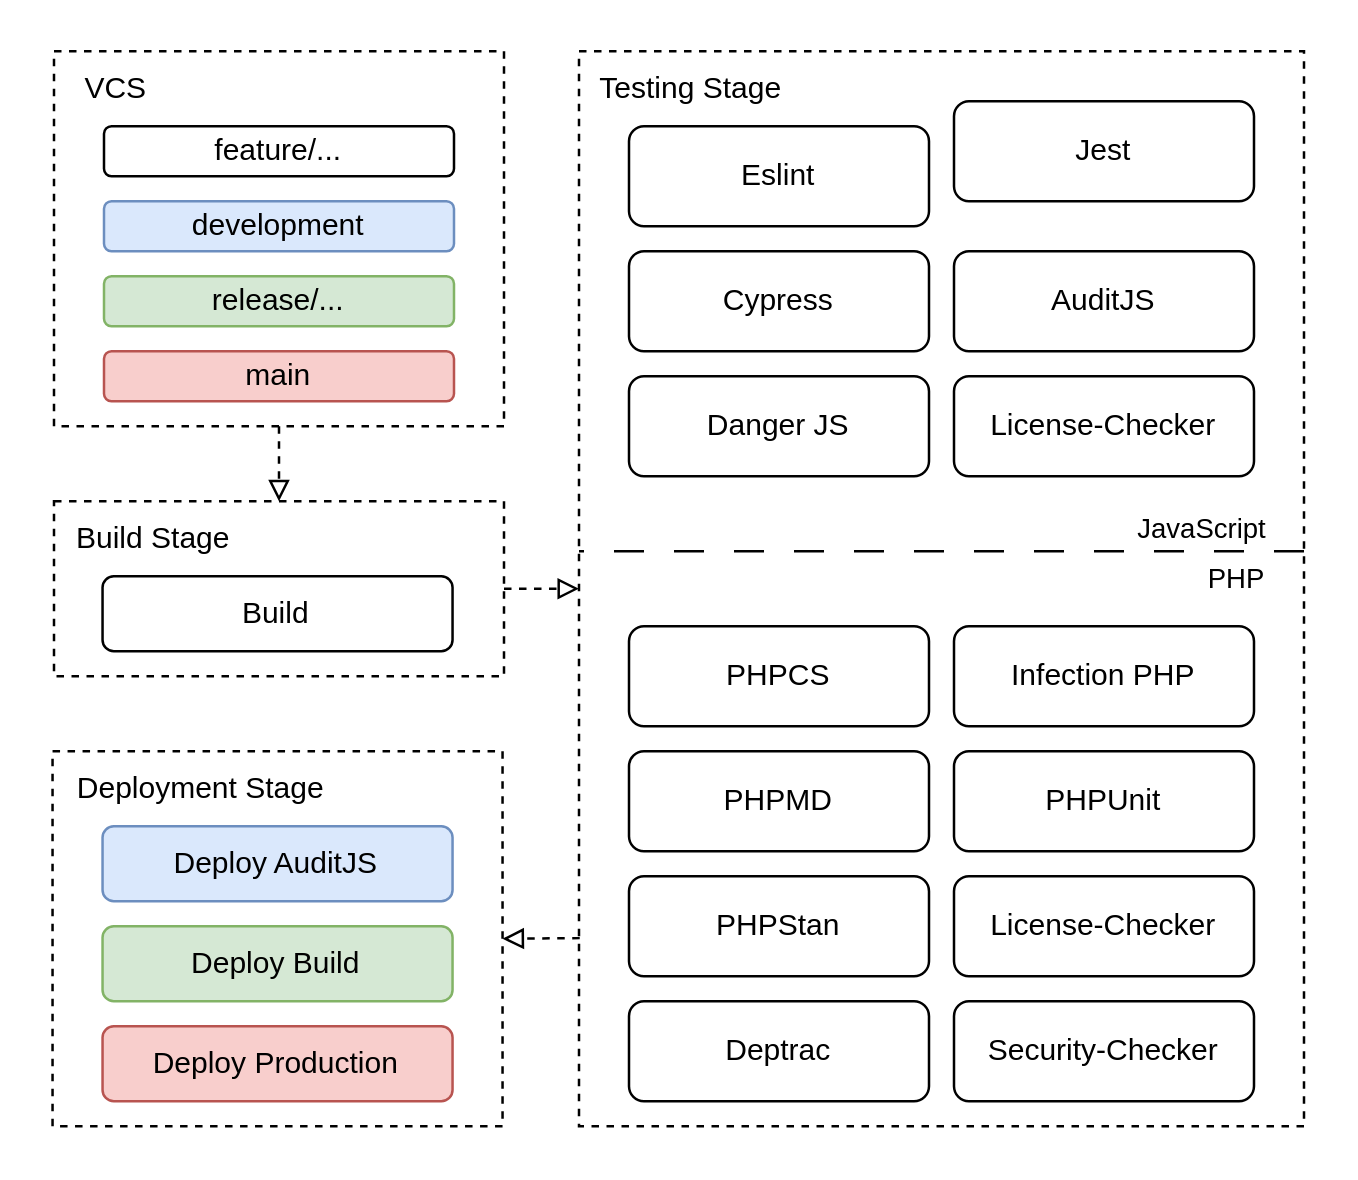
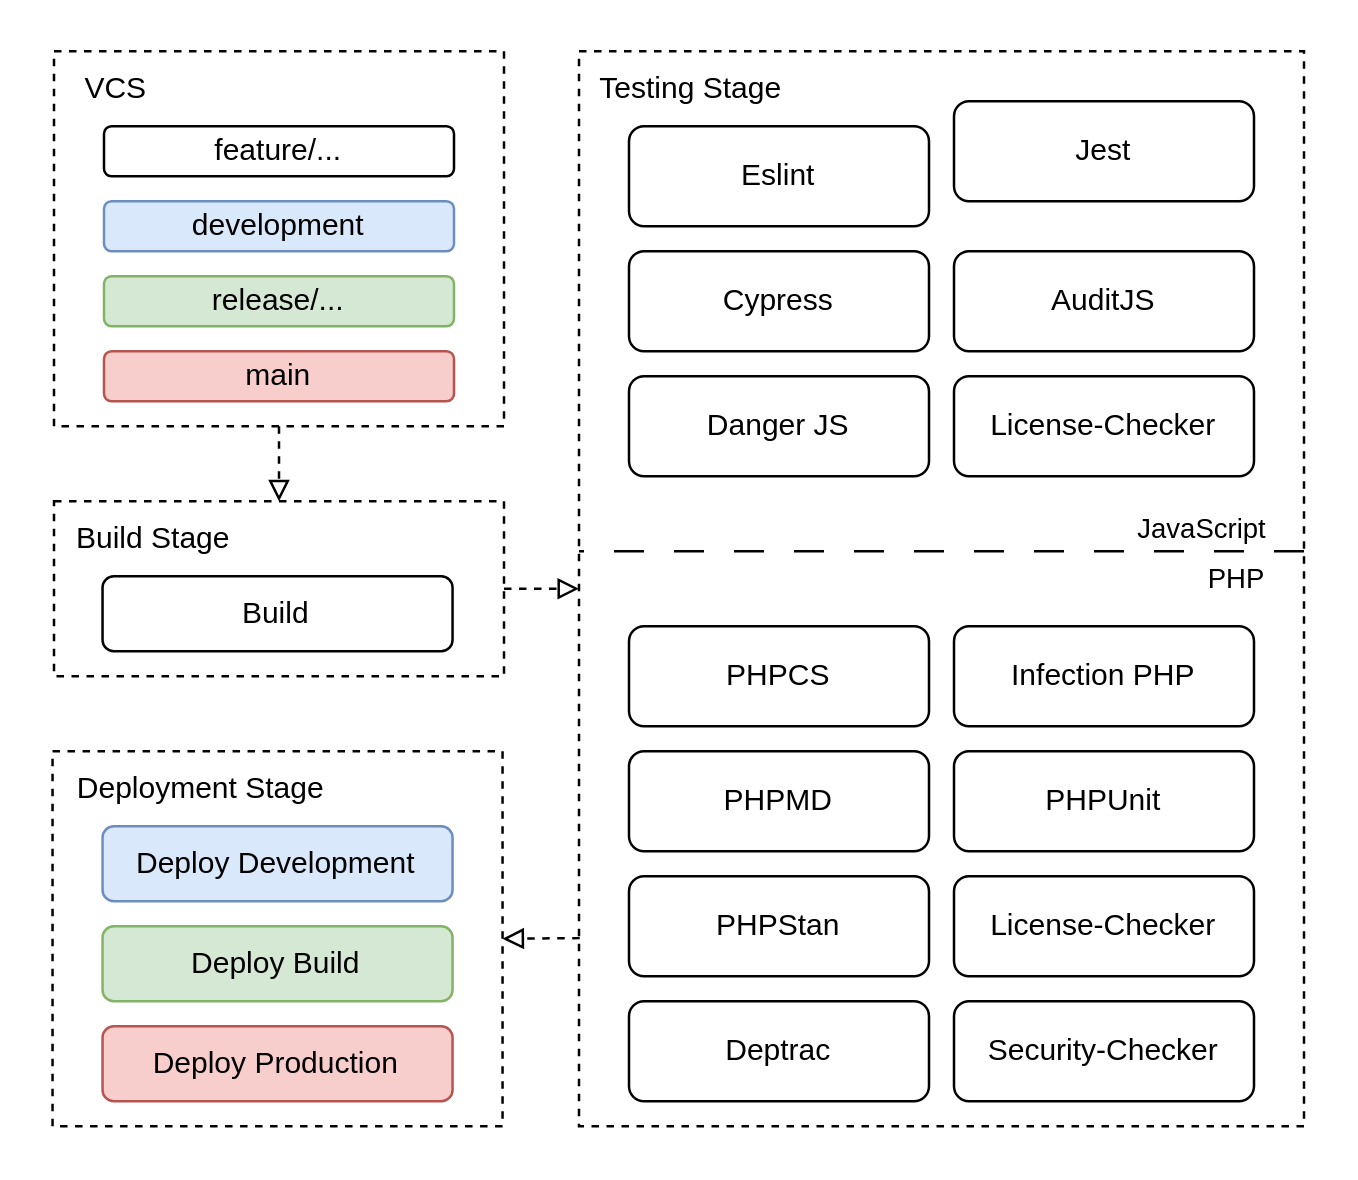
node "Deploy AuditJS": label "Deploy AuditJS" -> "Deploy Development"
